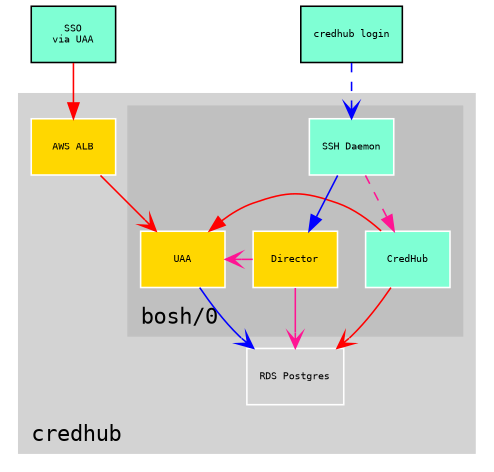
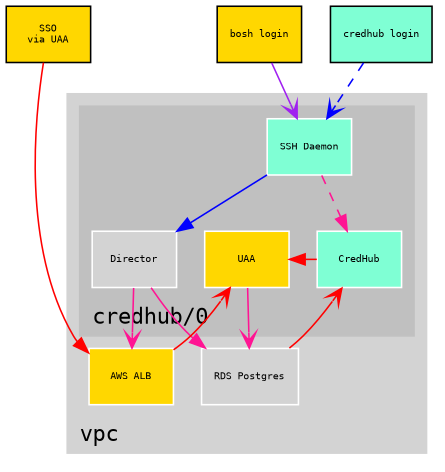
node "SSO via UAA": fillcolor aquamarine -> gold
node "bosh login": added
edge "Director" -> "UAA": now "Director" -> "AWS ALB"
node "Director": fillcolor gold -> lightgrey
edge "Director" -> "RDS Postgres": arrowhead vee -> normal
edge "UAA" -> "RDS Postgres": color blue -> deeppink
edge "CredHub" -> "RDS Postgres": reversed
cluster "bosh/0": label "bosh/0" -> "credhub/0"
cluster "credhub": label "credhub" -> "vpc"
